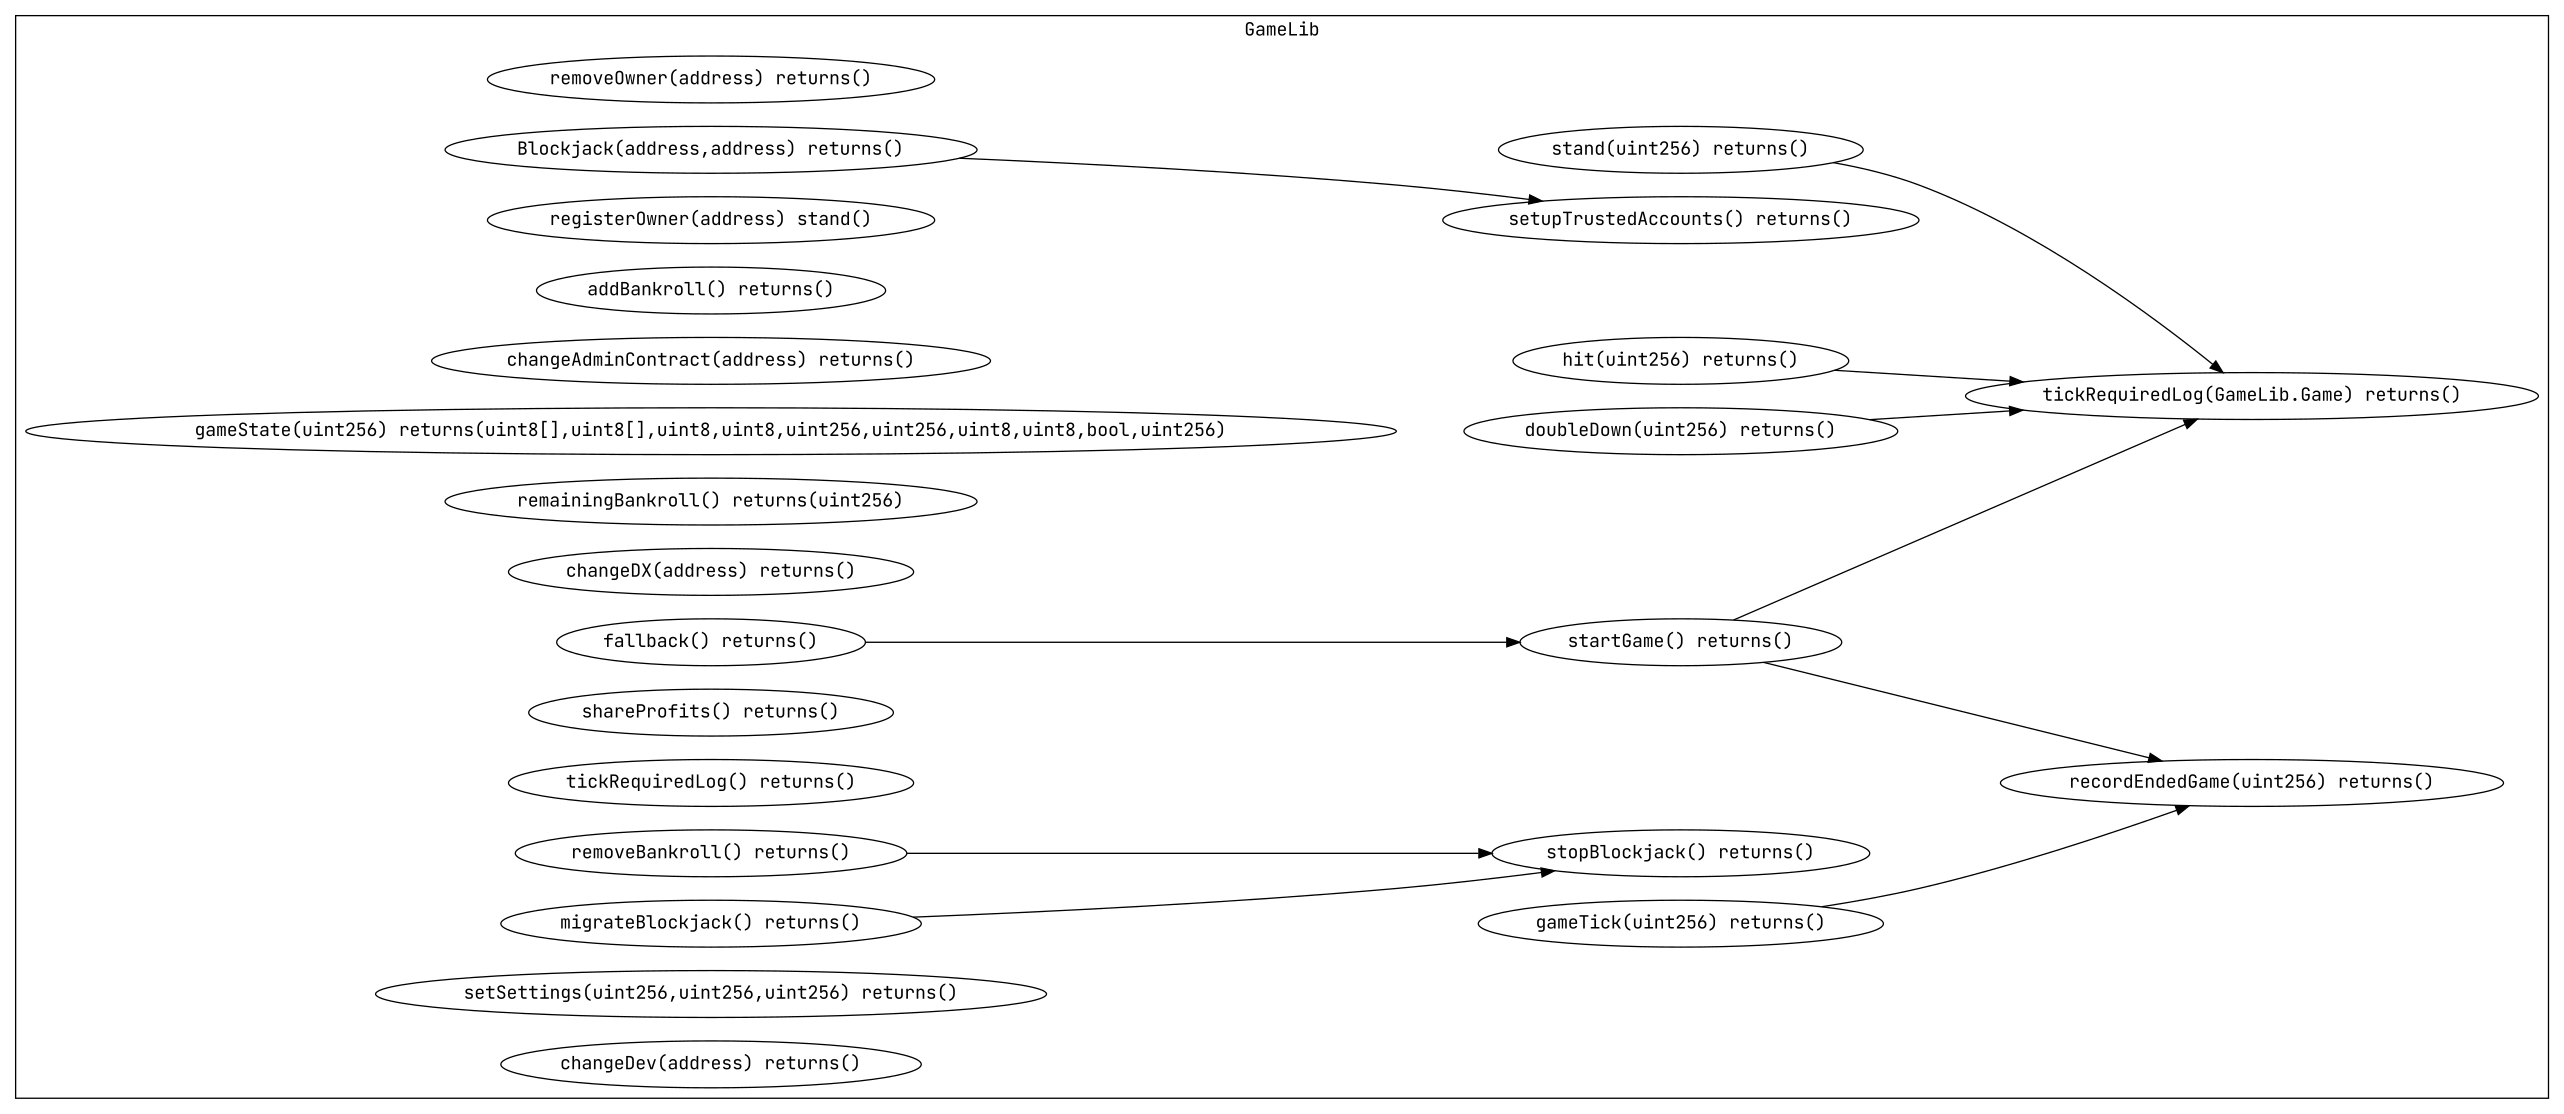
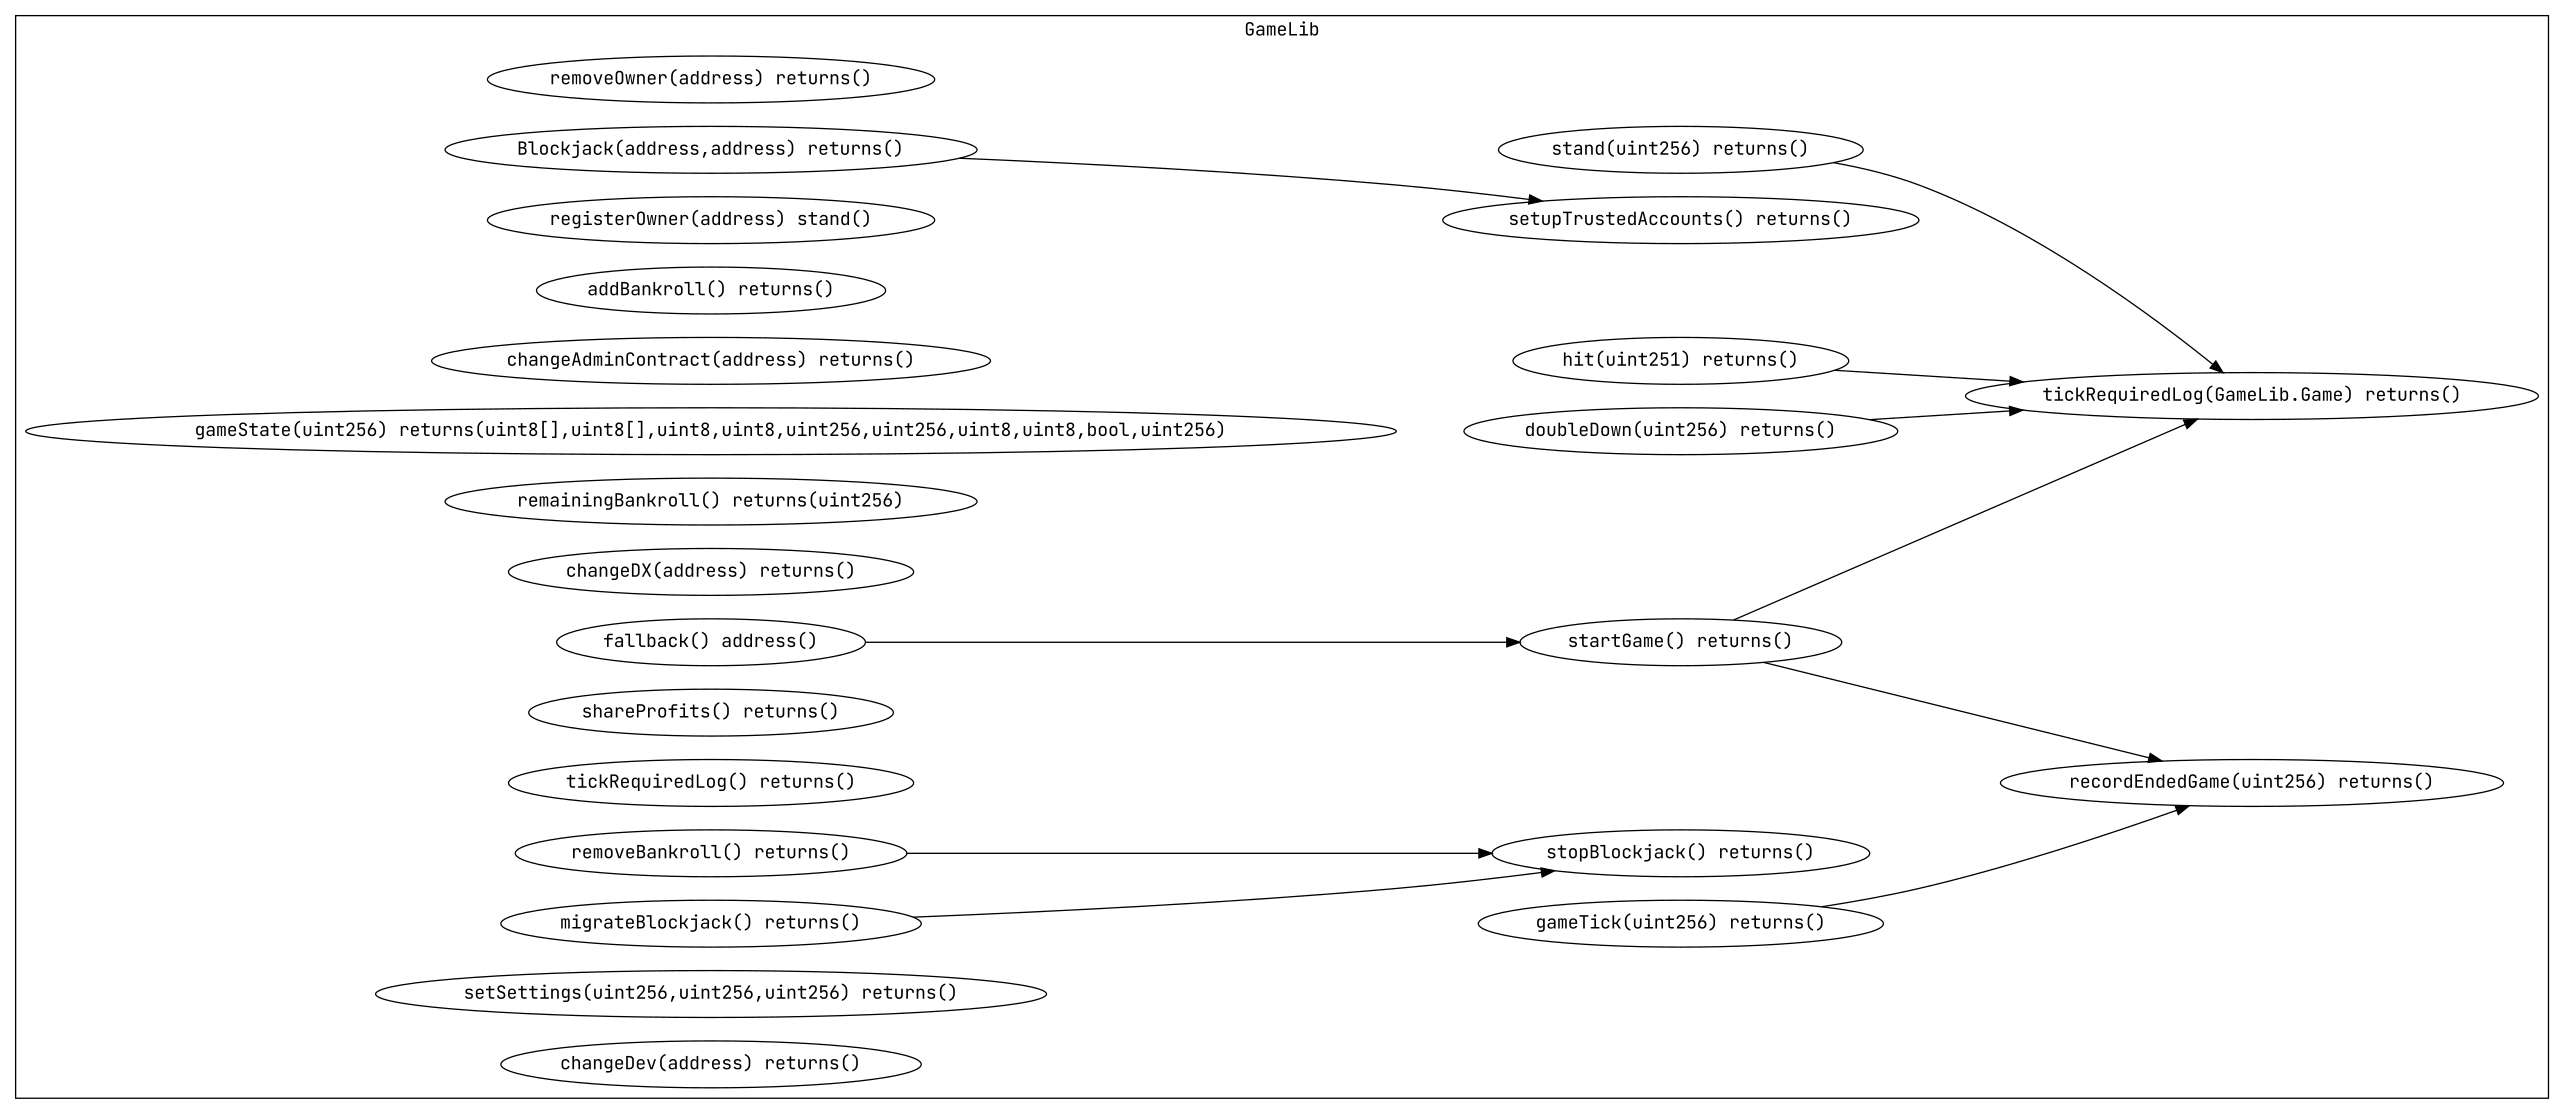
node "hit(uint256) returns()": label "hit(uint256) returns()" -> "hit(uint251) returns()"
node "fallback() returns()": label "fallback() returns()" -> "fallback() address()"
